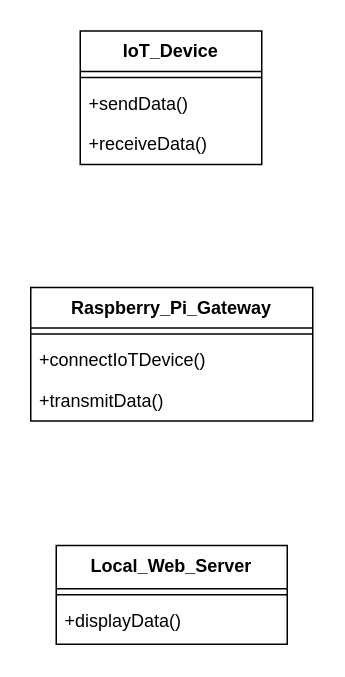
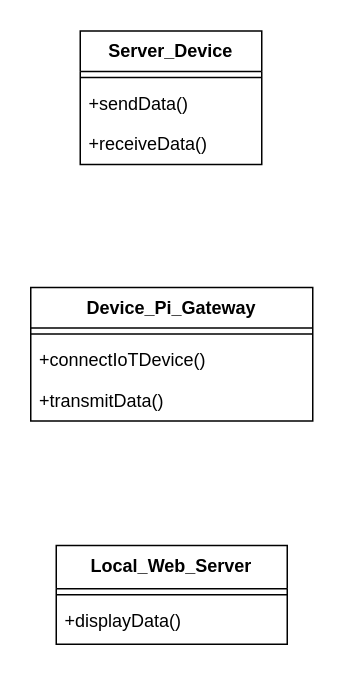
node "IoT_Device": label "IoT_Device" -> "Server_Device"
node "Raspberry_Pi_Gateway": label "Raspberry_Pi_Gateway" -> "Device_Pi_Gateway"
